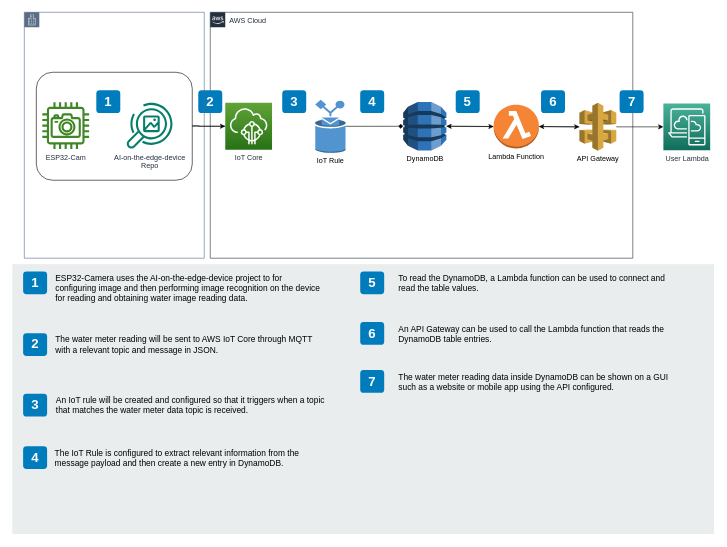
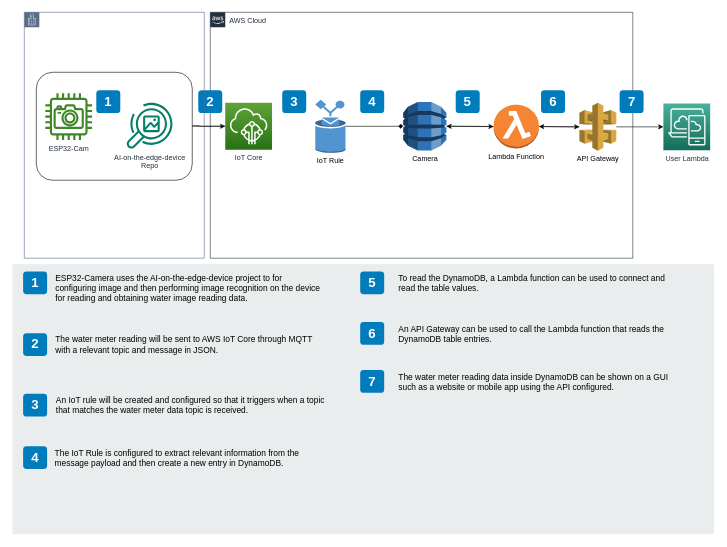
node "ESP32-Cam": moved (66, 126) -> (69, 117)
node "DynamoDB": label "DynamoDB" -> "Camera"
